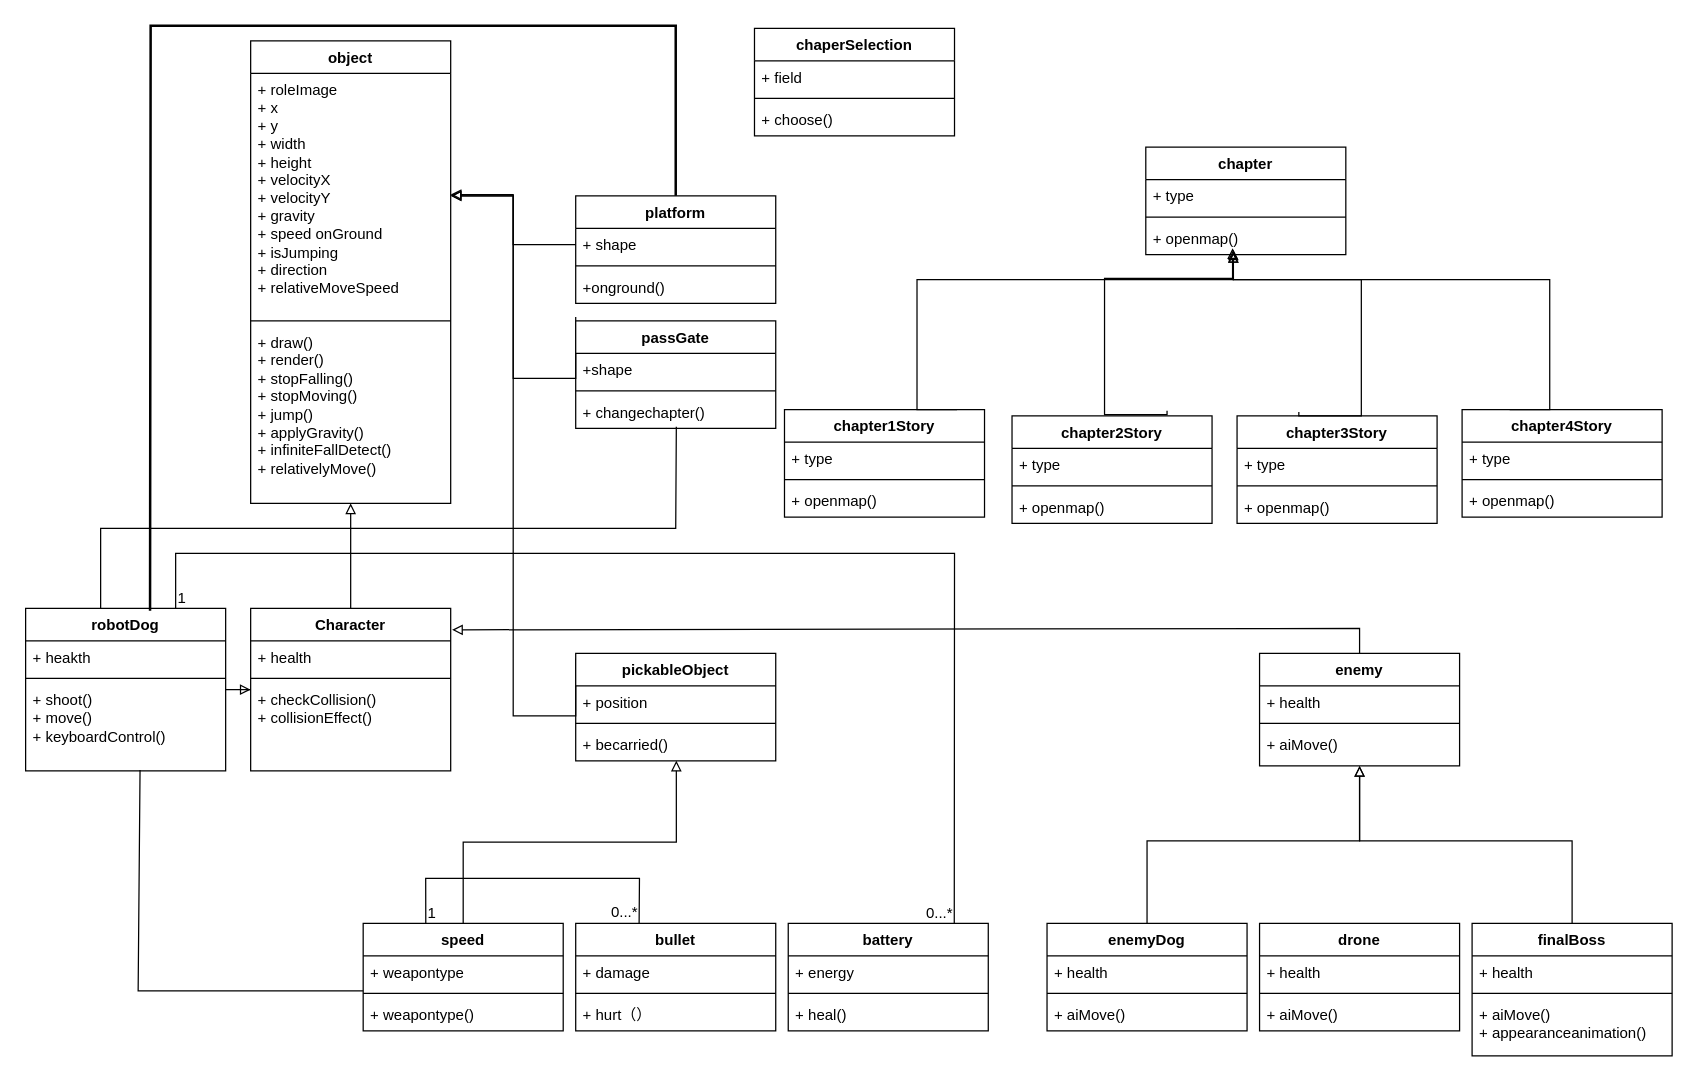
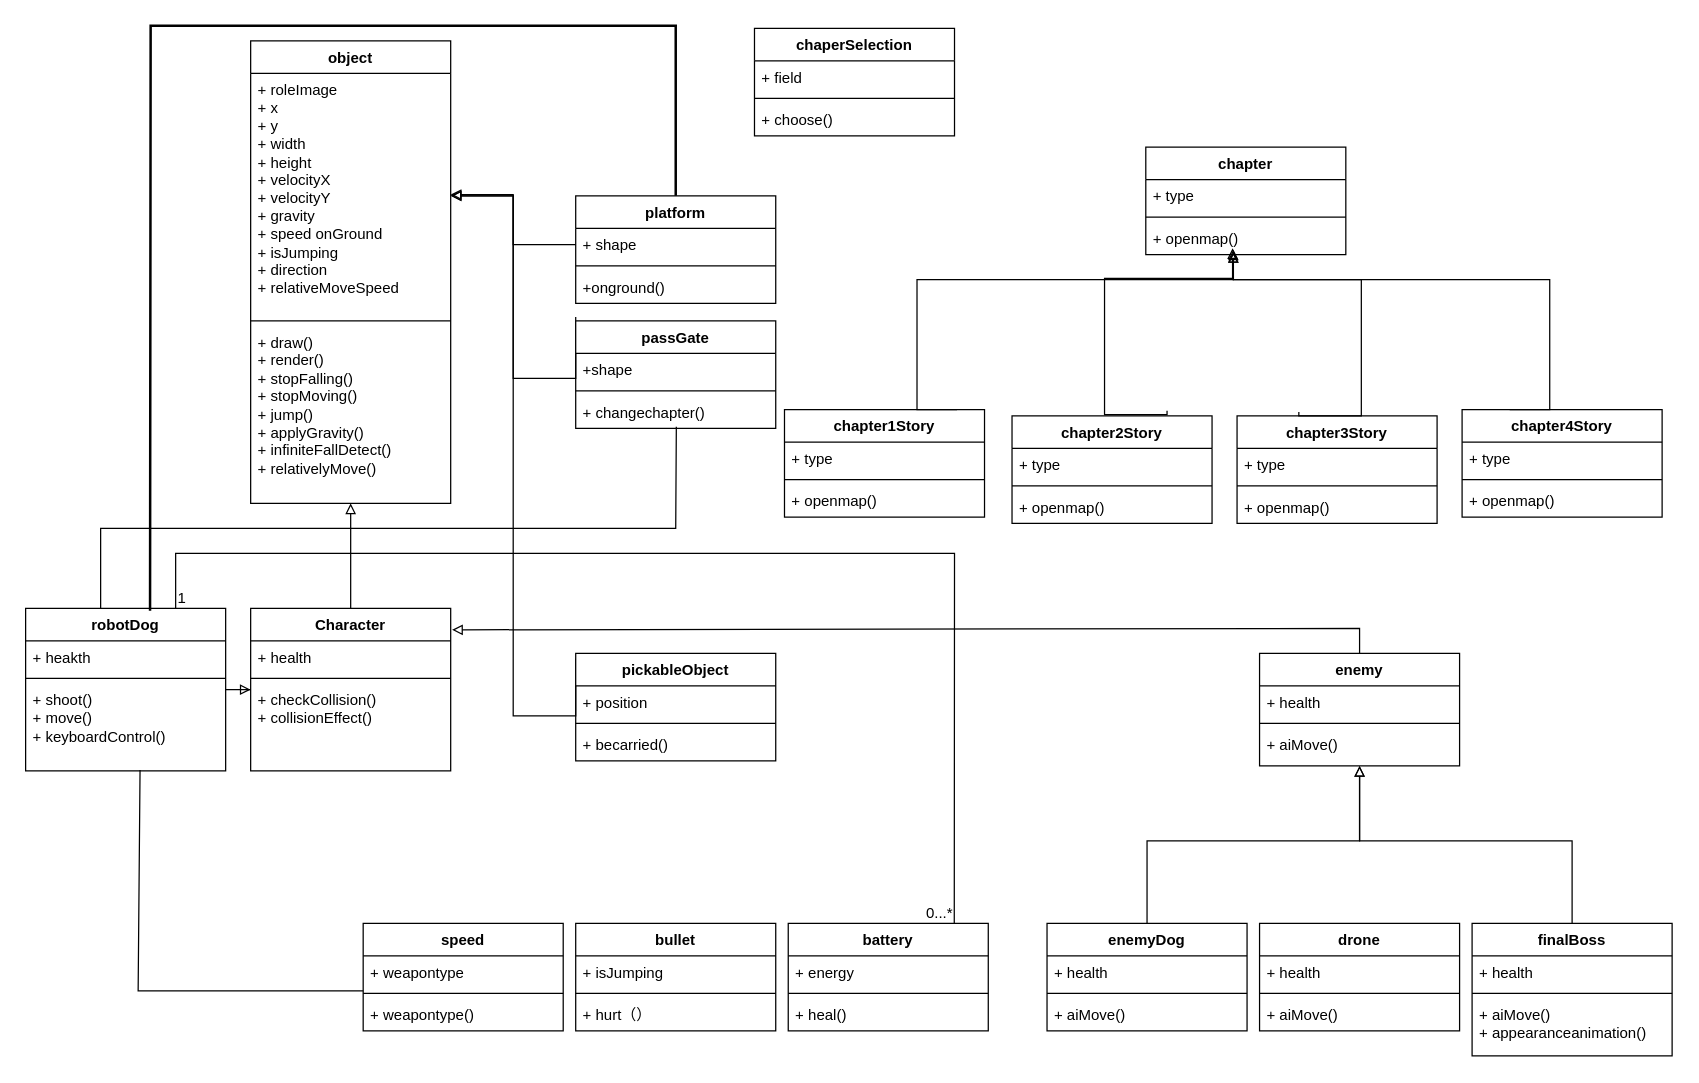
edge "speed" -> "+ becarried()": removed
edge "speed" -- "bullet": removed, labels "1", "0...*"
node "+ damage": label "+ damage" -> "+ isJumping"
